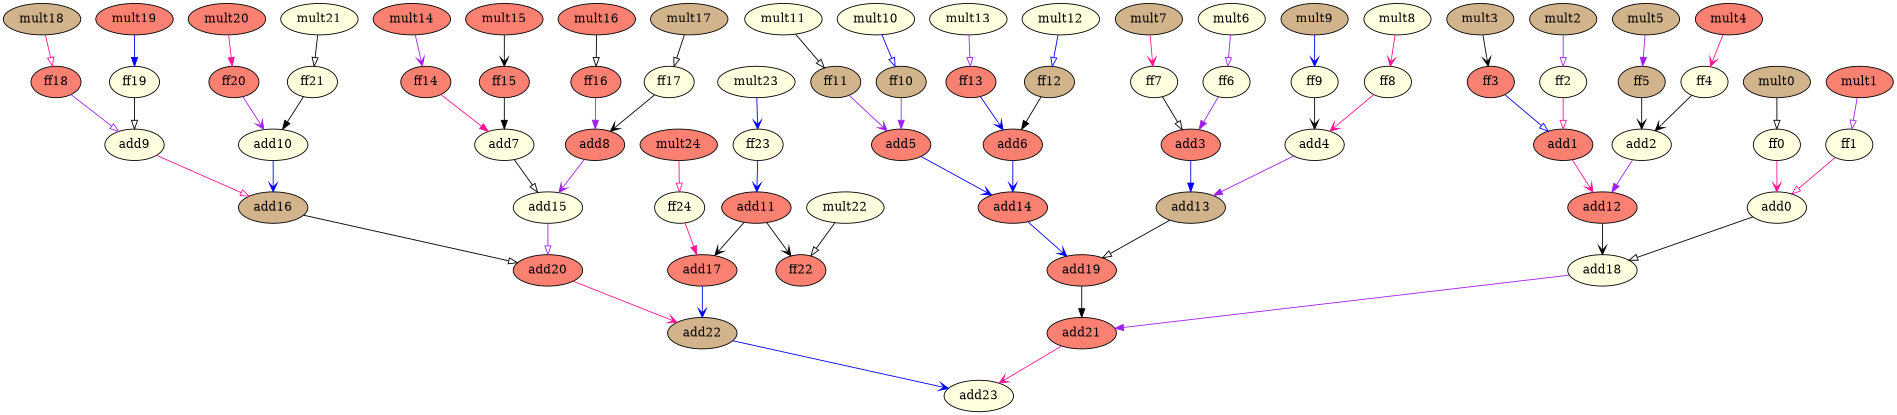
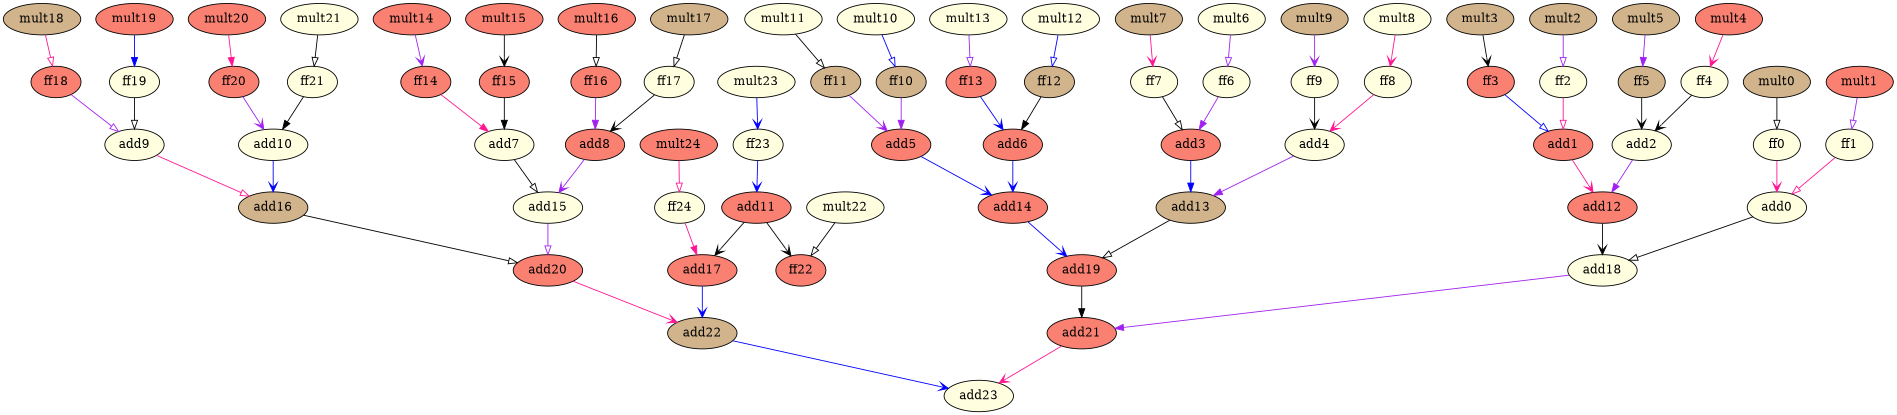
edge "mult9" -> "ff9": color blue -> purple
